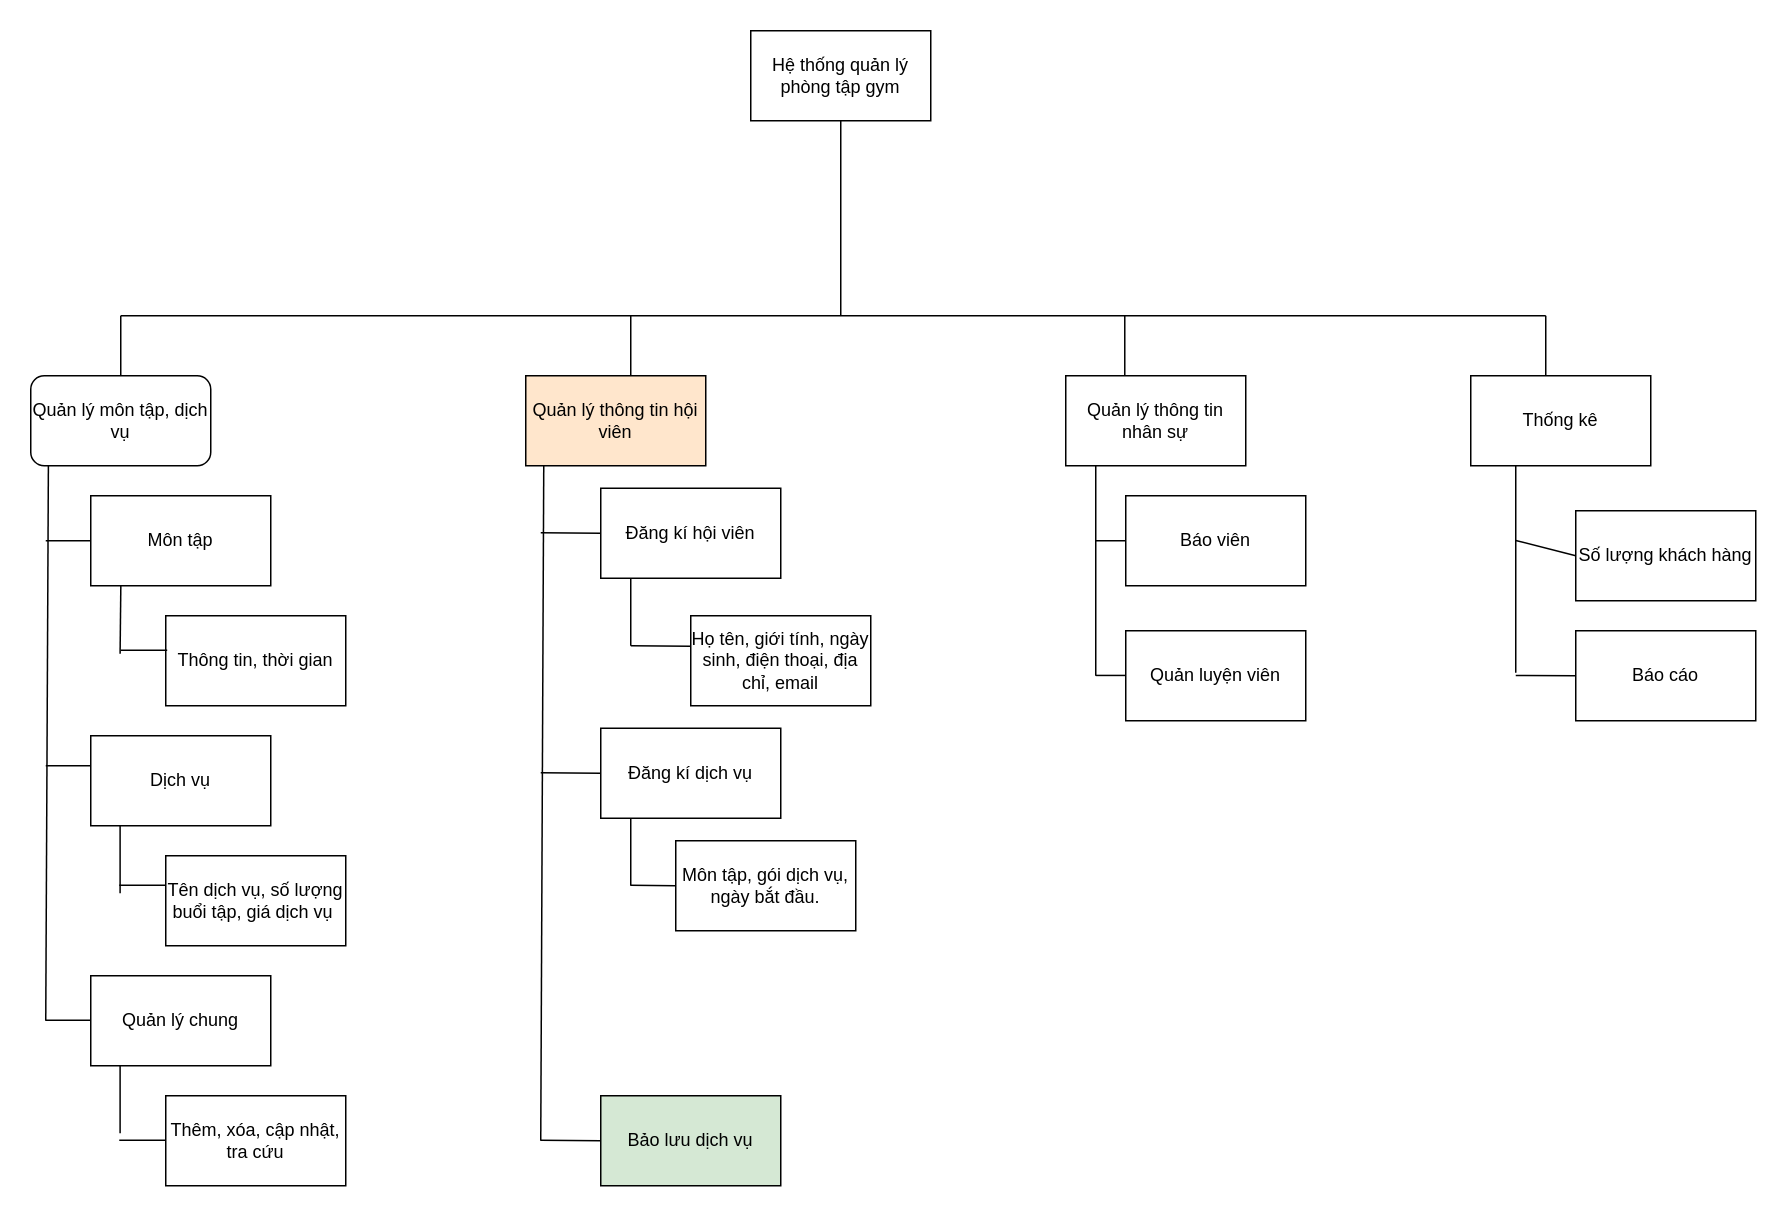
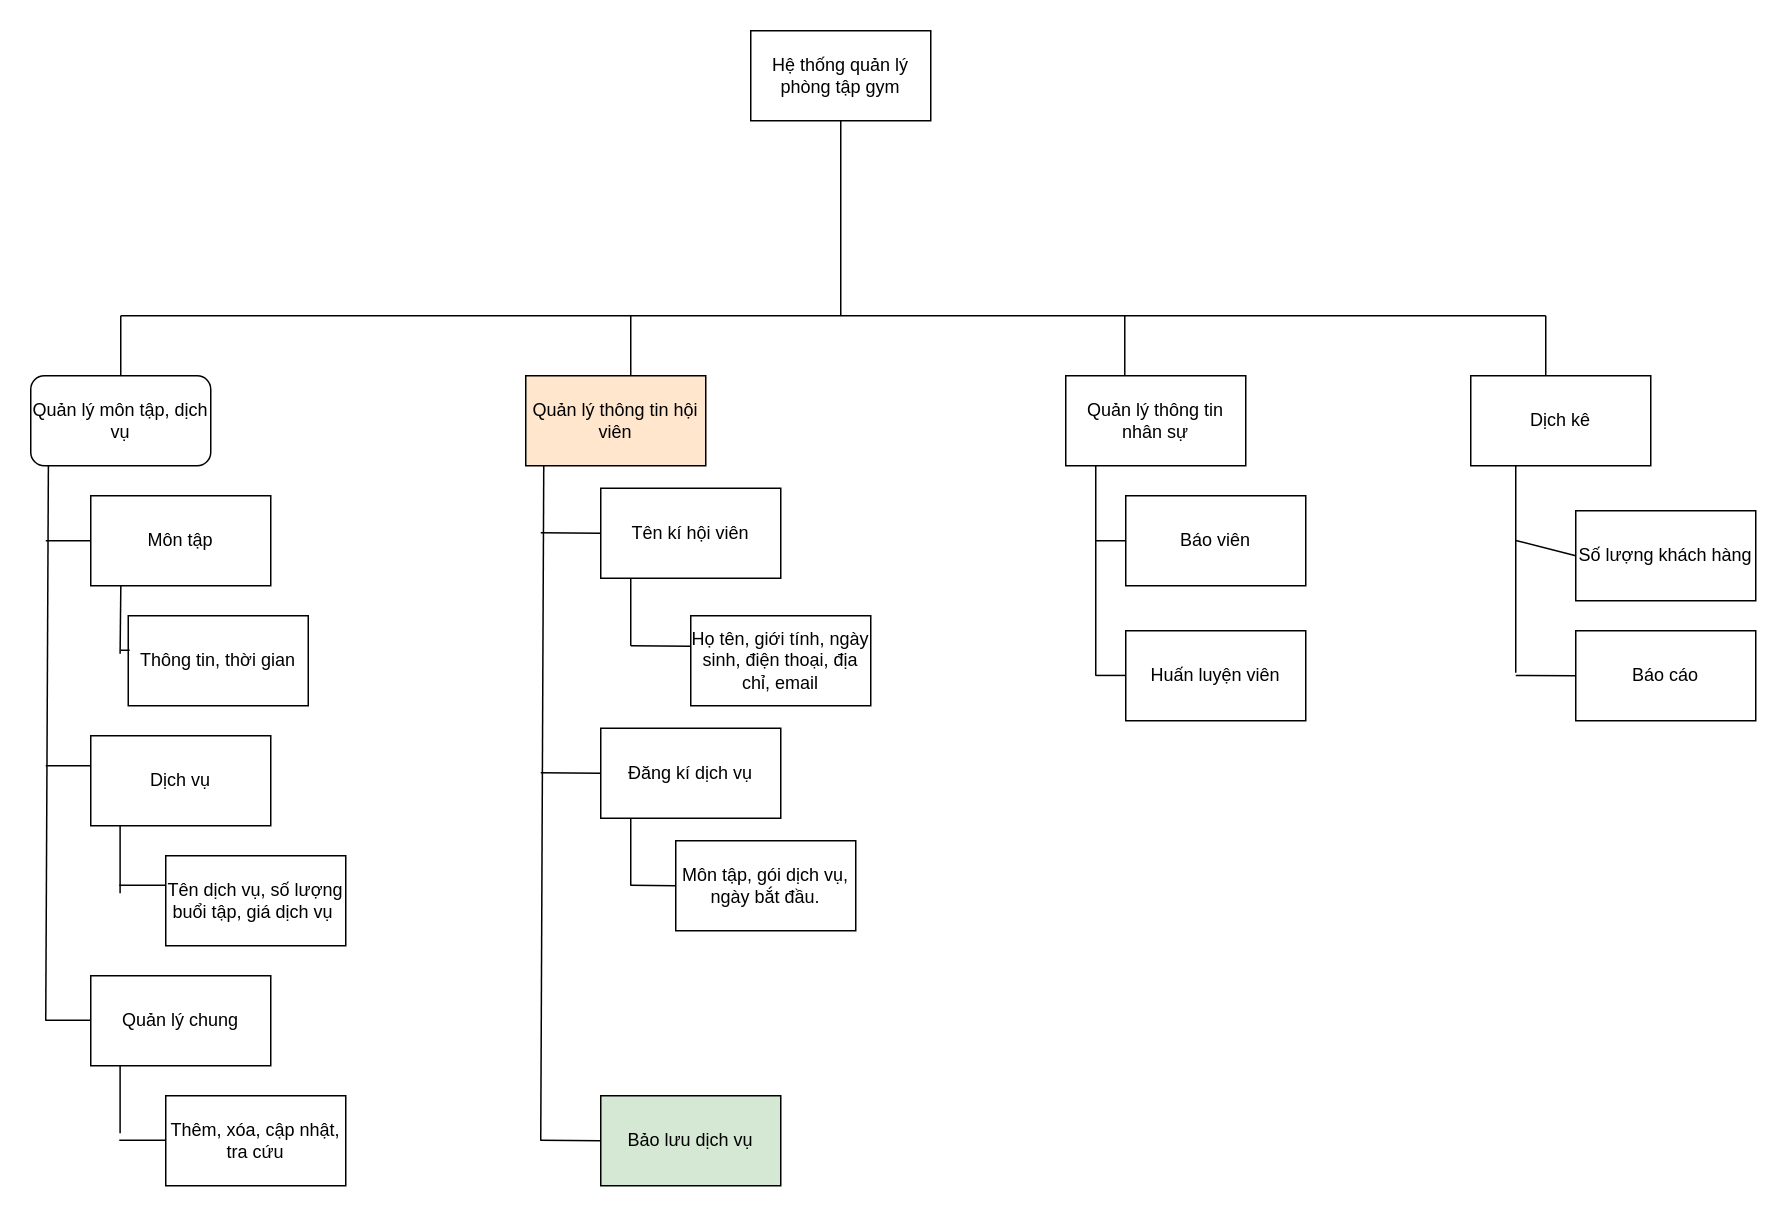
node "Thống kê": label "Thống kê" -> "Dịch kê"
node "Đăng kí hội viên": label "Đăng kí hội viên" -> "Tên kí hội viên"
node "Thông tin, thời gian": moved (256, 661) -> (218, 661)
node "Quản luyện viên": label "Quản luyện viên" -> "Huấn luyện viên"
